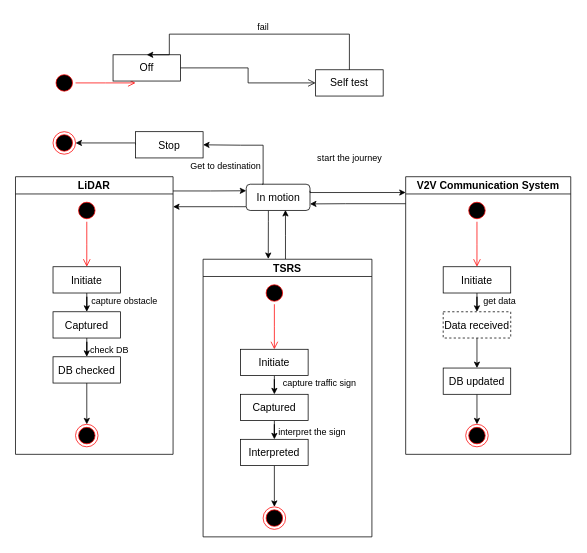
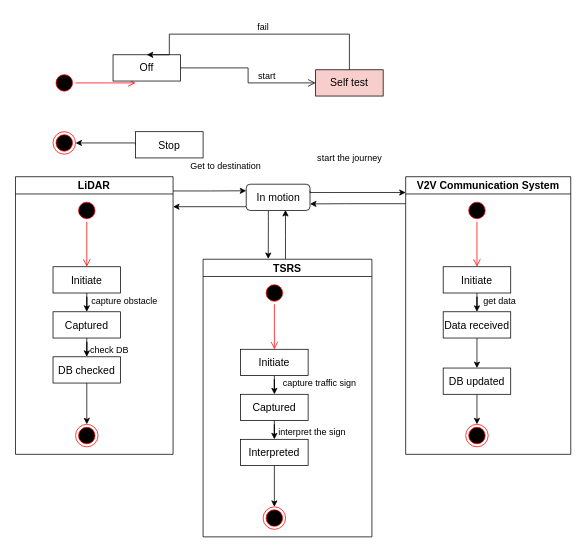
node "start": added
node "Self test": fillcolor #ffffff -> #f8cecc
edge "In motion" -> "Stop": removed
node "Data received": style dashed -> solid
